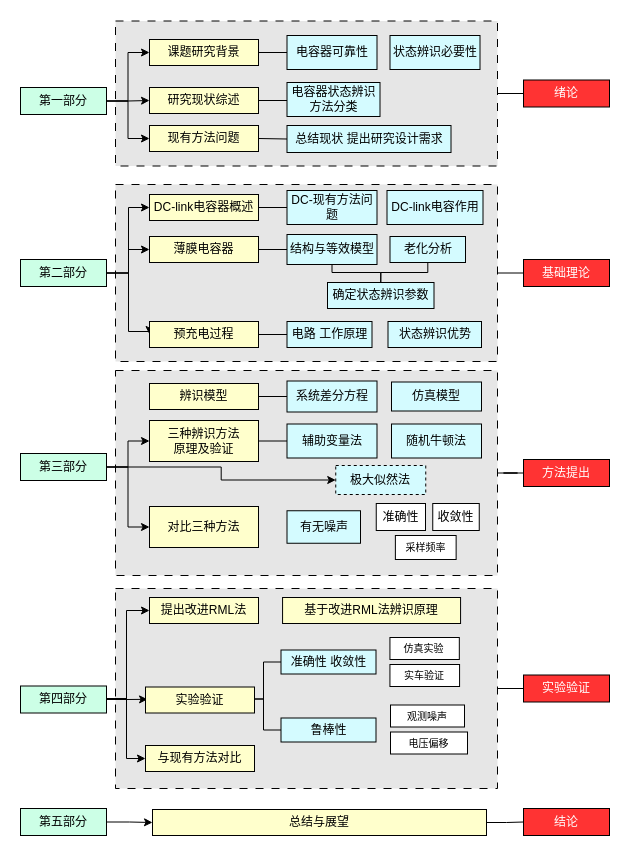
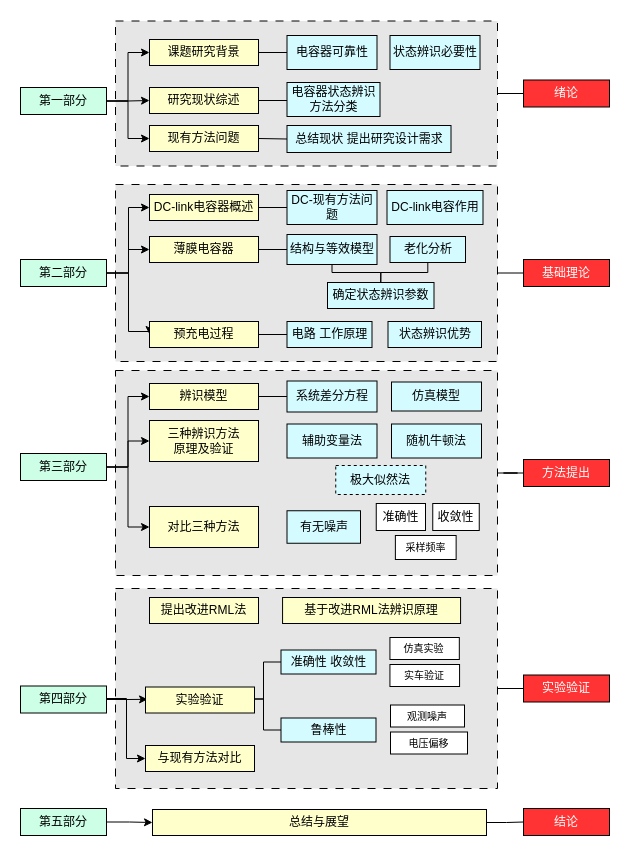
edge "三种辨识方法 原理及验证" -- "辅助变量法": removed
edge "第三部分" -> "极大似然法": now "第三部分" -> "辨识模型"
edge "第四部分" -> "提出改进RML法": removed
